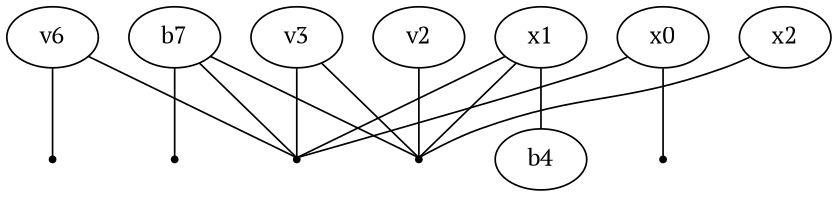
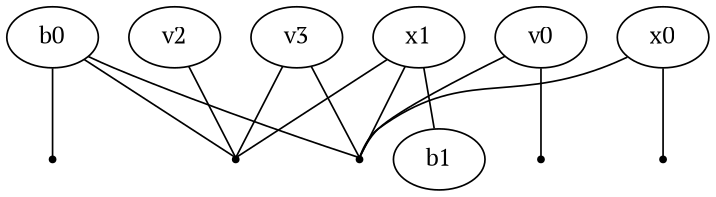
node "v6": label "v6" -> "v0"
node "b7": label "b7" -> "b0"
node "x2": removed
node "b4": label "b4" -> "b1"
